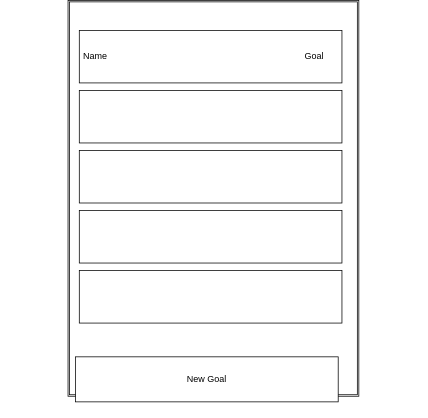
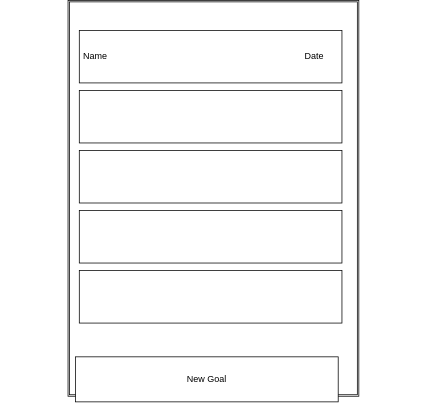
node "Name Goal": label "Name Goal" -> "Name Date"
